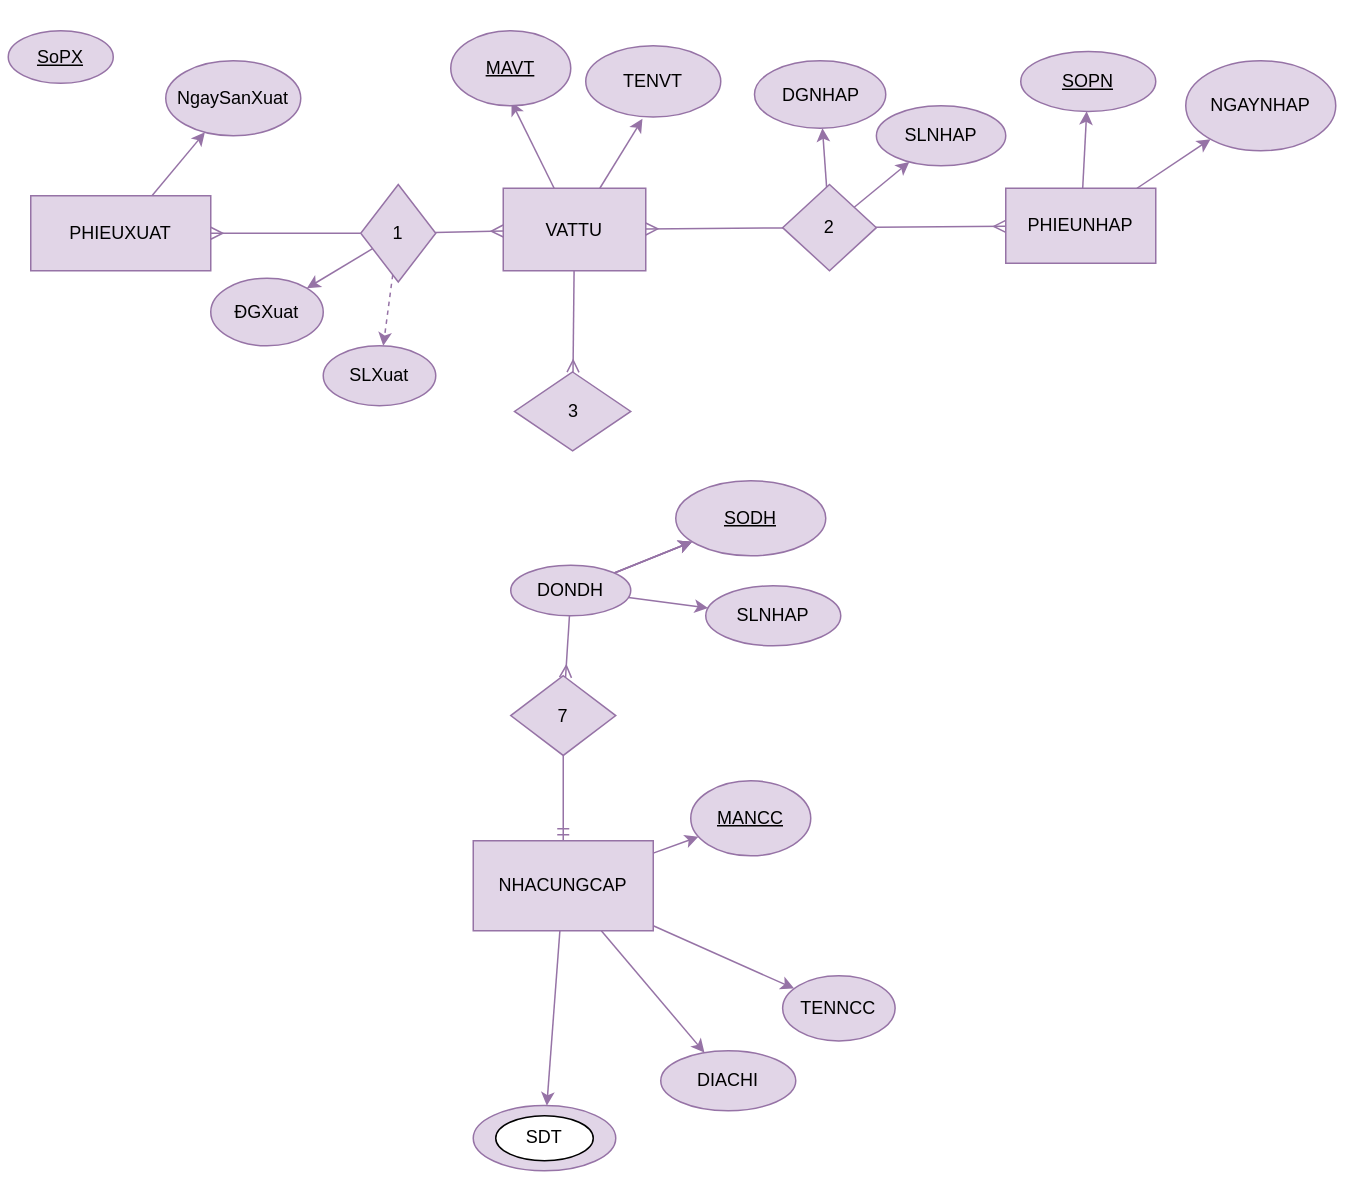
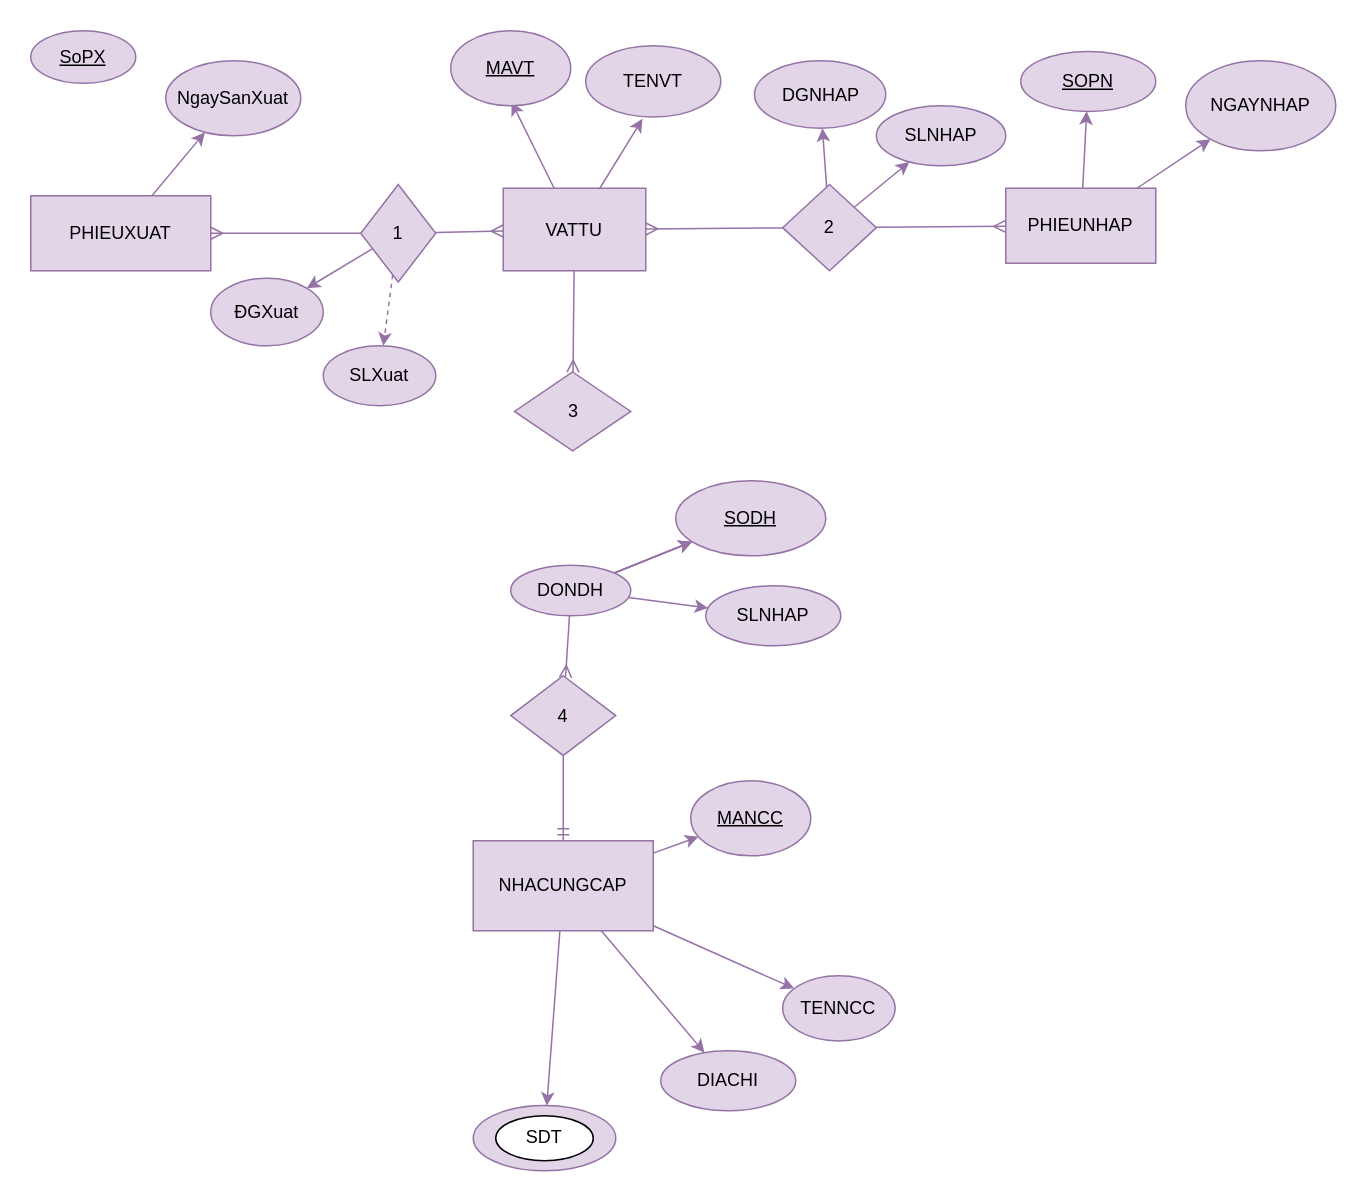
node "SoPX": moved (61, 57) -> (83, 57)
node "7": label "7" -> "4"
